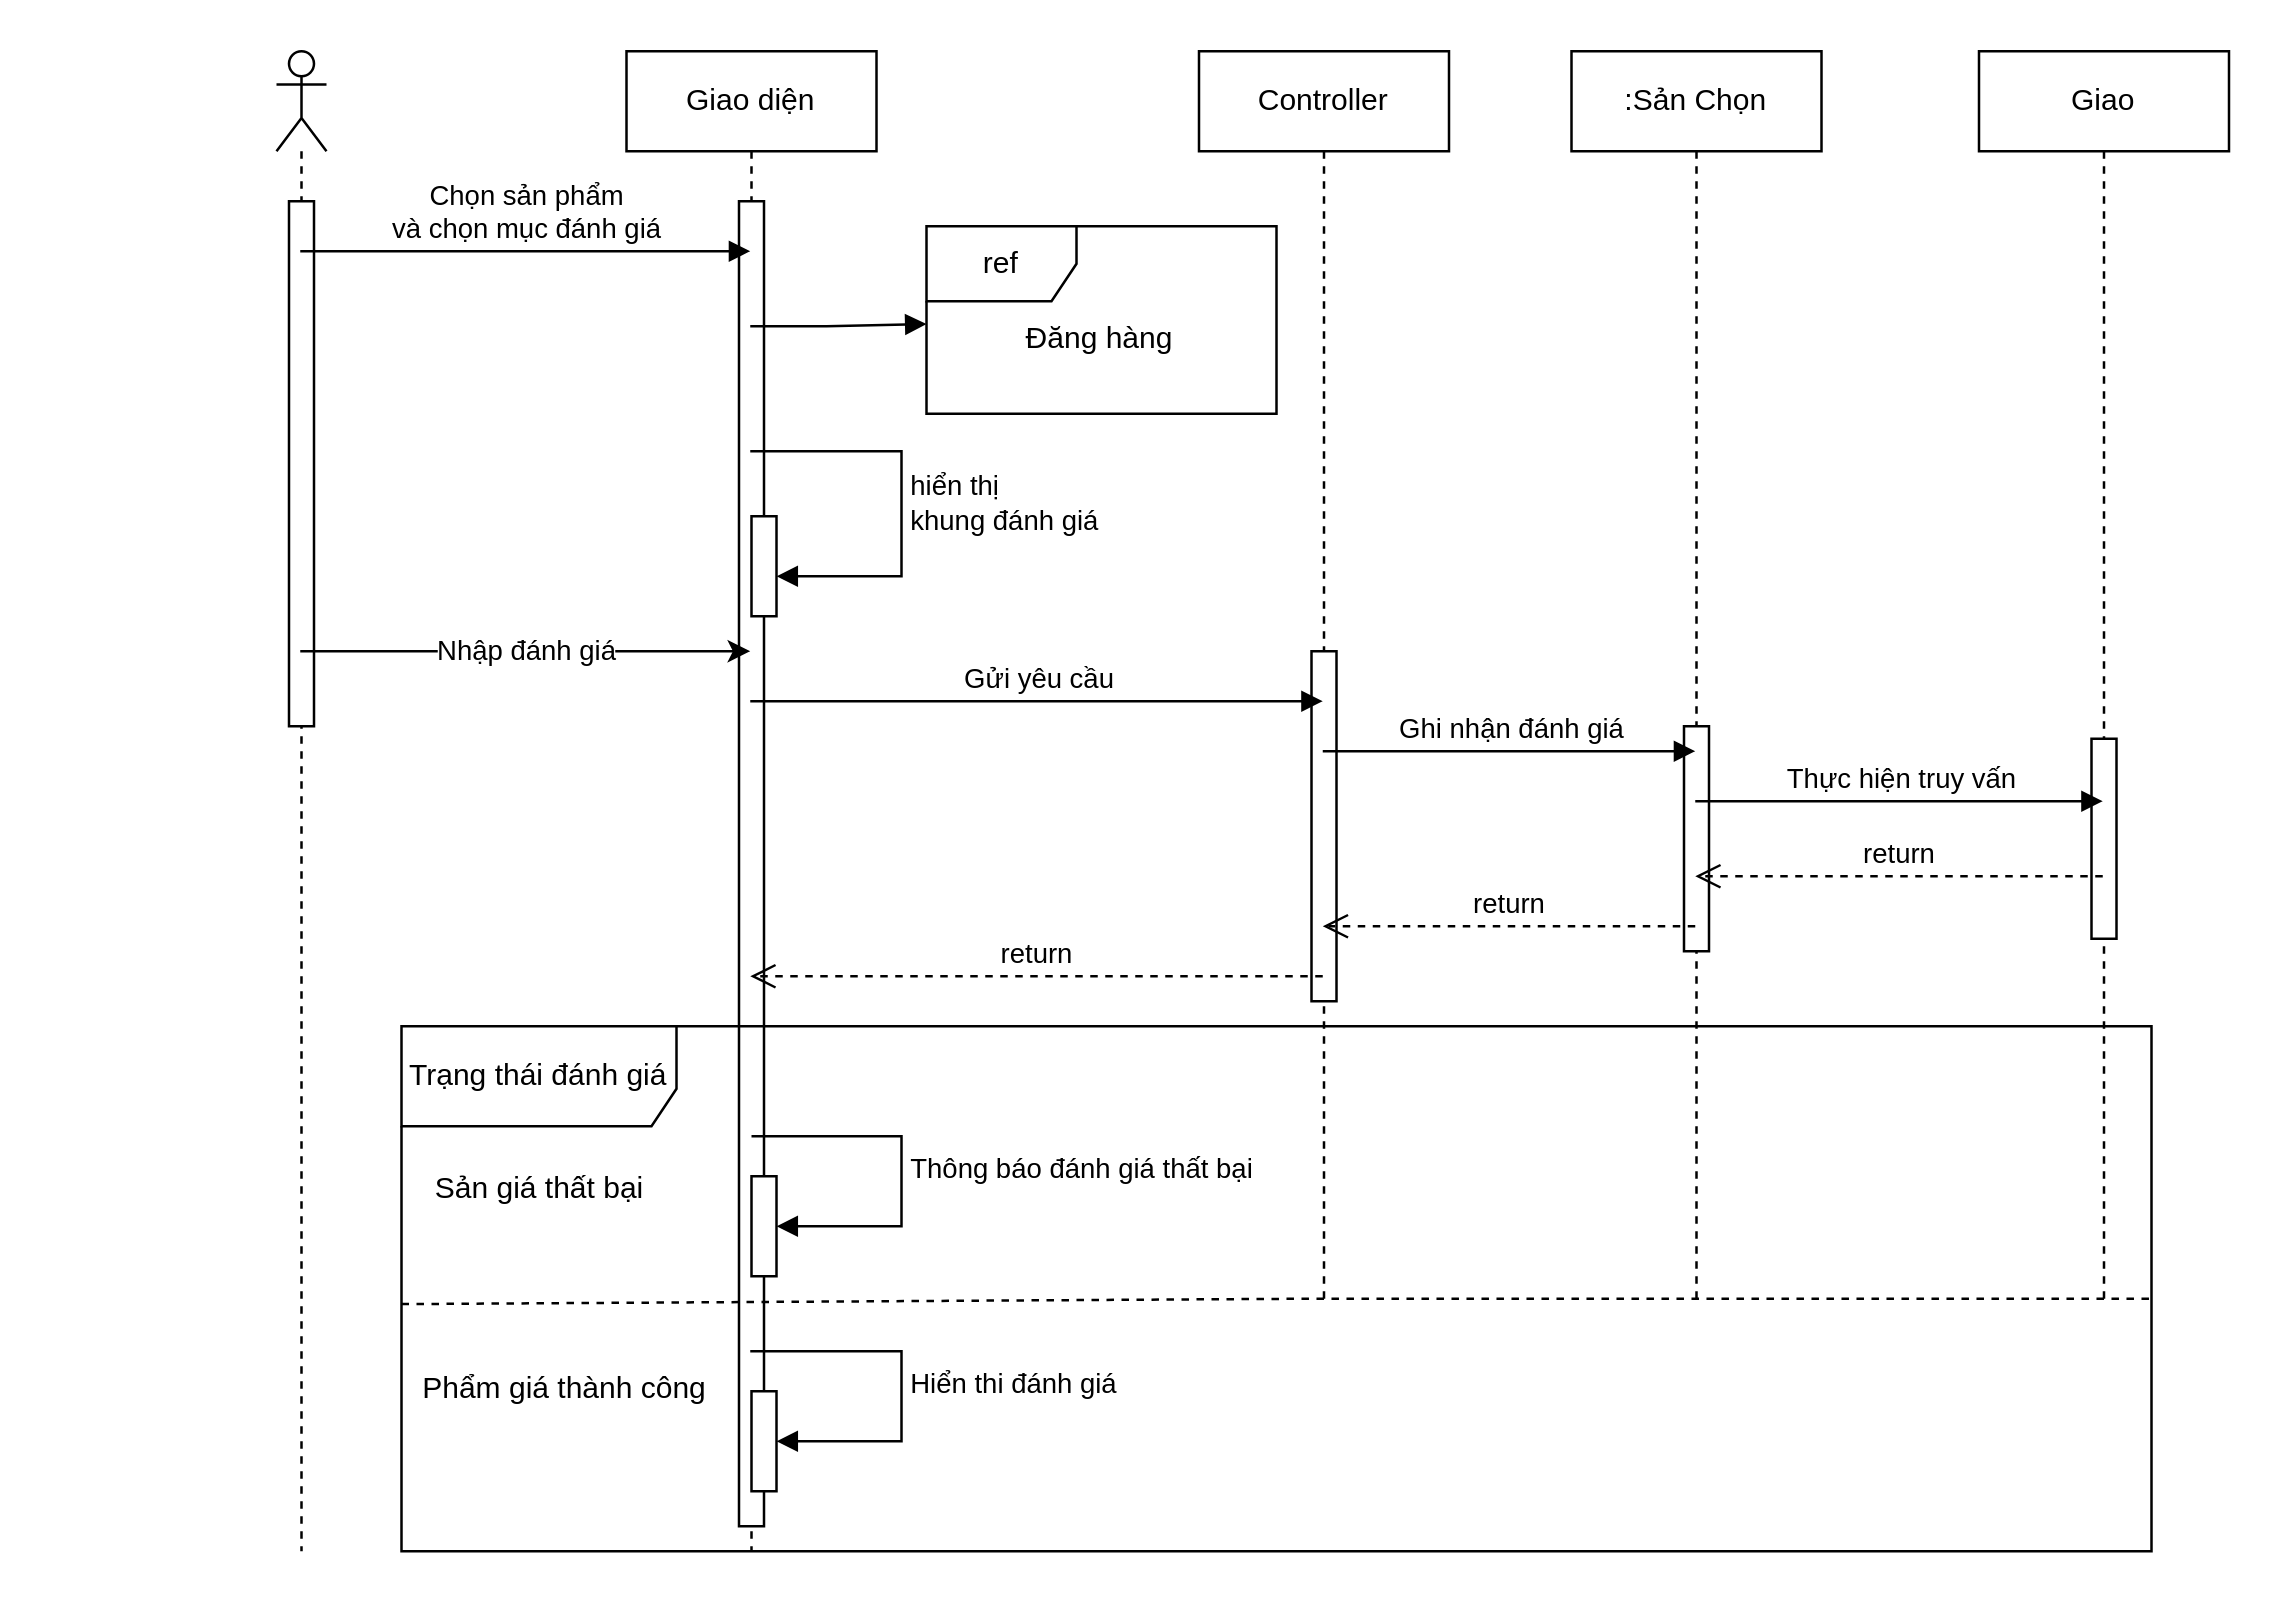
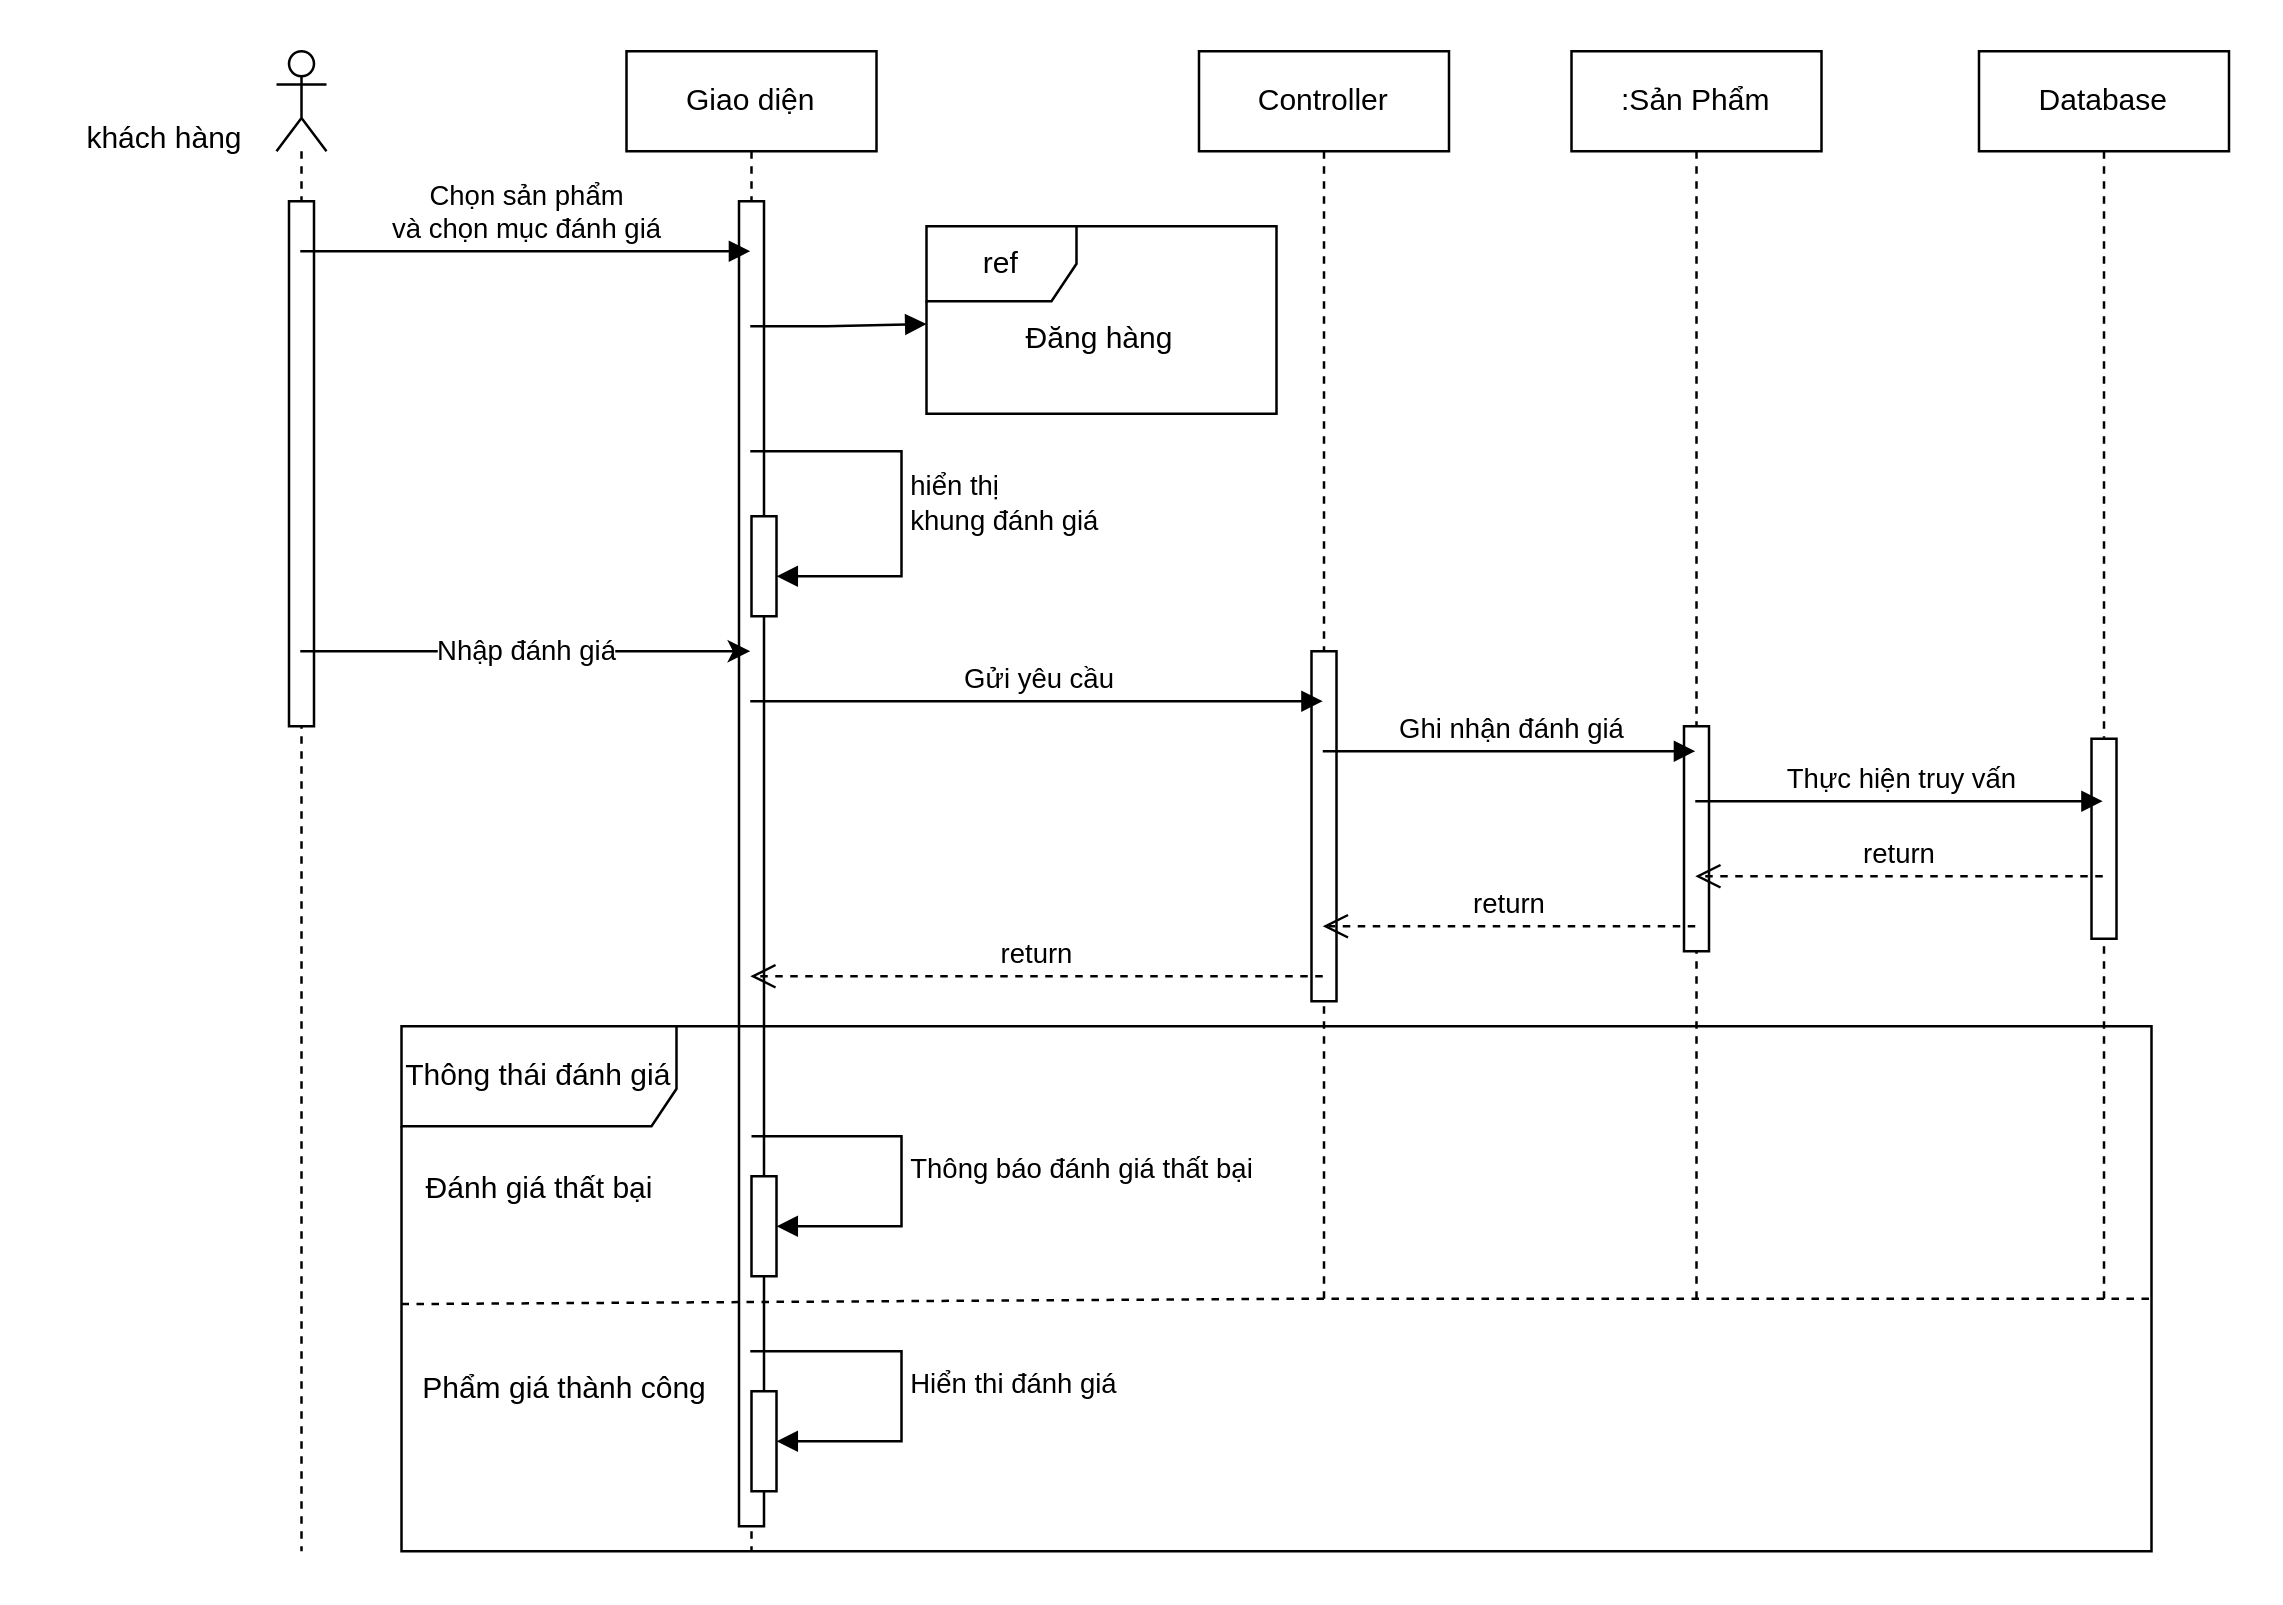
node ":Sản Chọn": label ":Sản Chọn" -> ":Sản Phẩm"
node "Giao": label "Giao" -> "Database"
node "khách hàng": added
node "Trạng thái đánh giá": label "Trạng thái đánh giá" -> "Thông thái đánh giá"
node "Sản giá thất bại": label "Sản giá thất bại" -> "Đánh giá thất bại"
